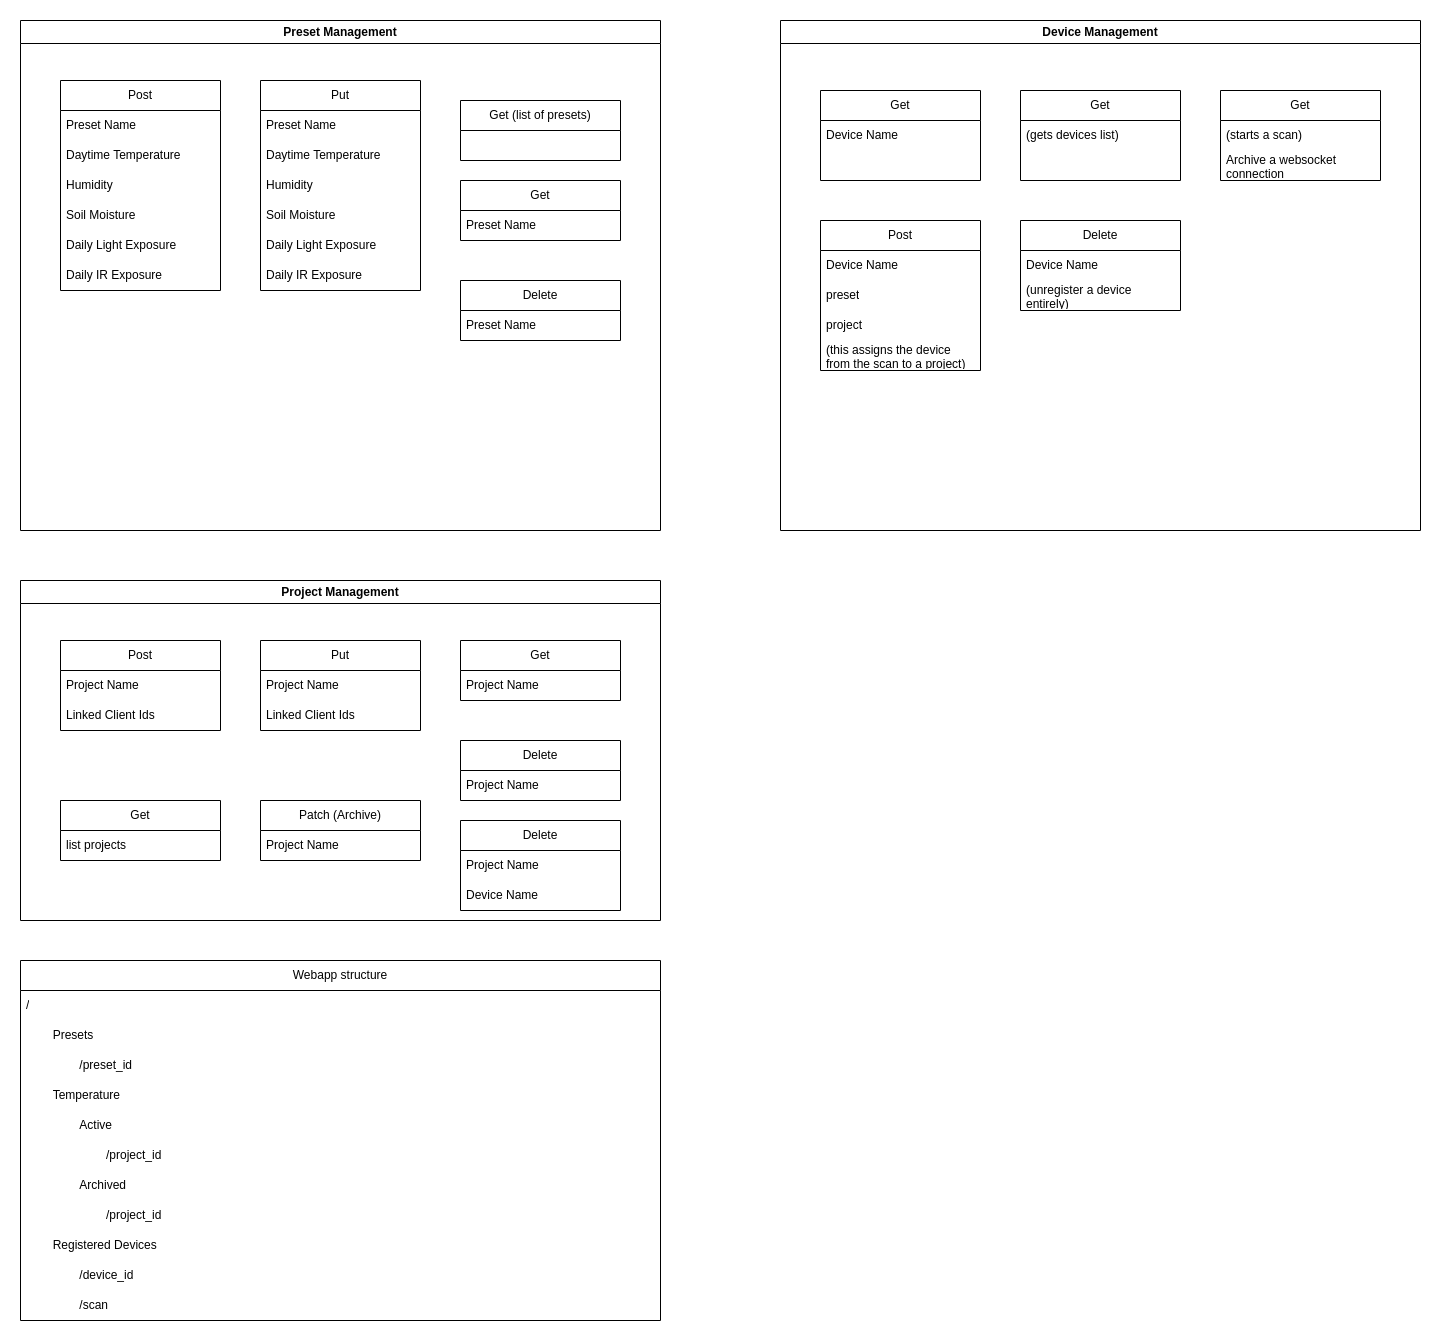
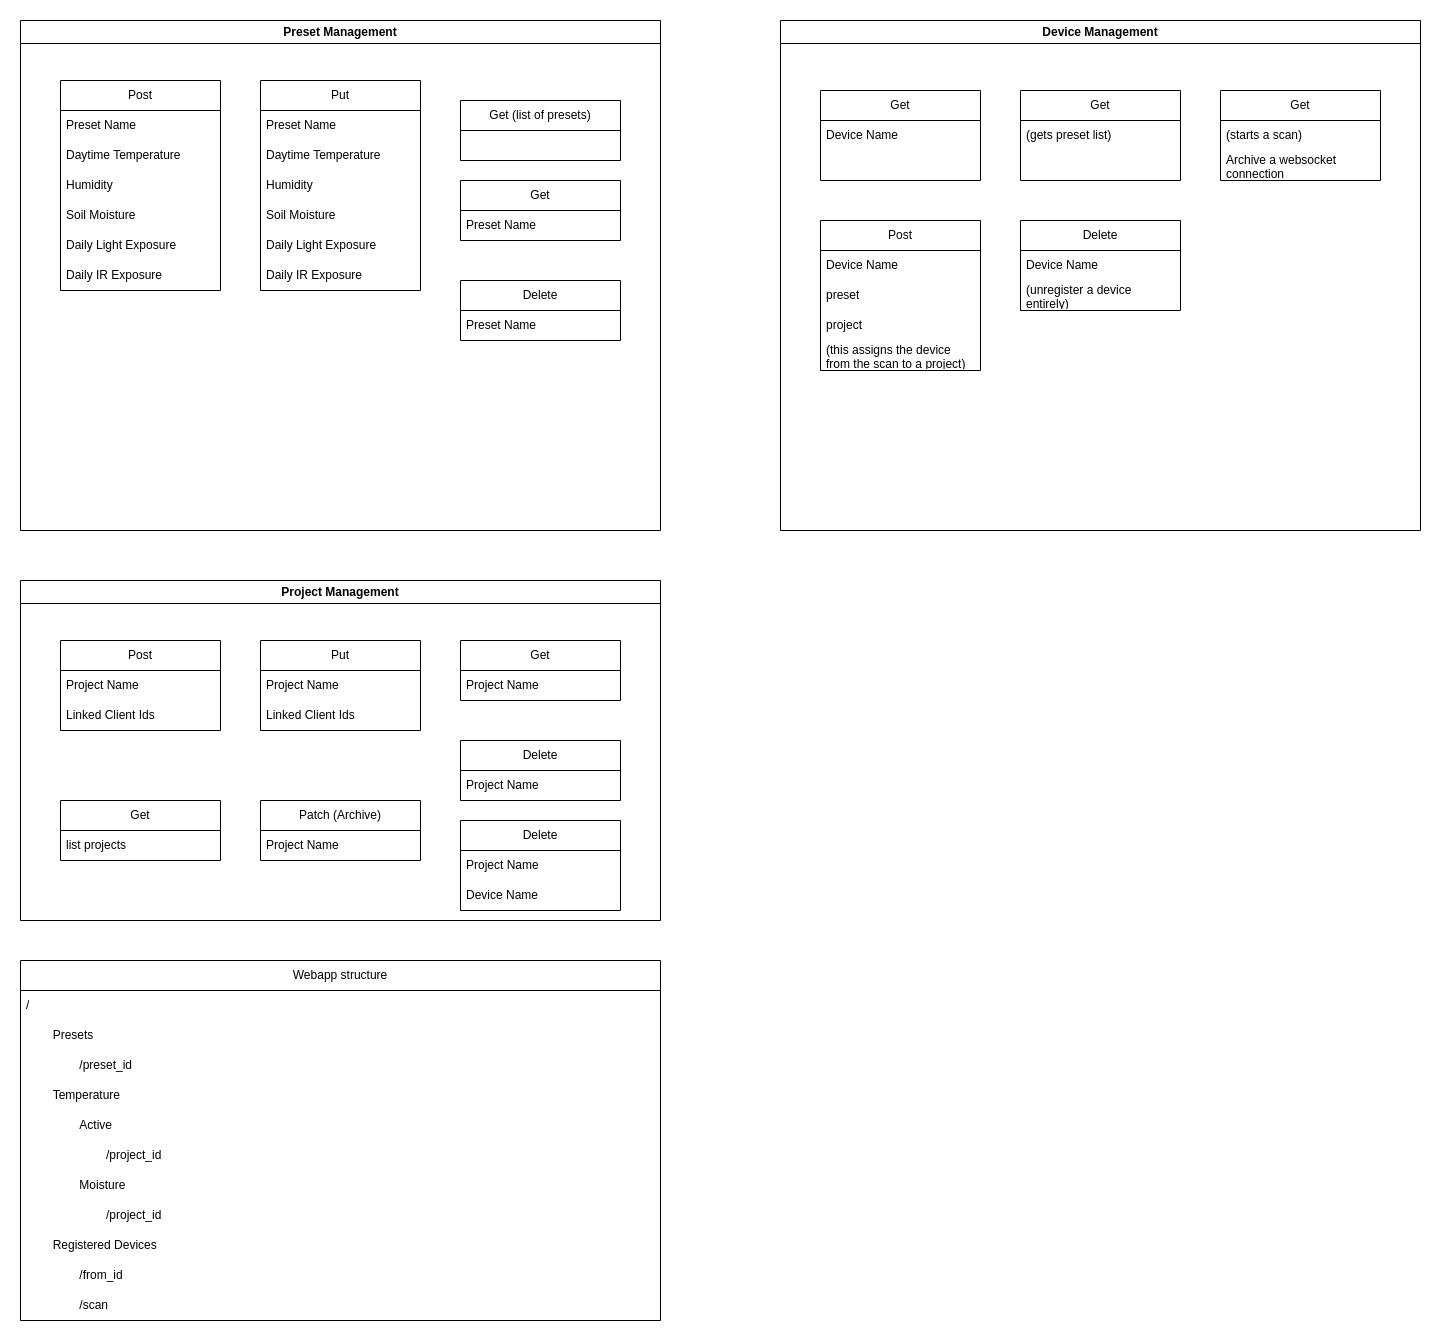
node "(gets devices list)": label "(gets devices list)" -> "(gets preset list)"
node "Archived": label "Archived" -> "Moisture"
node "/device_id": label "/device_id" -> "/from_id"
